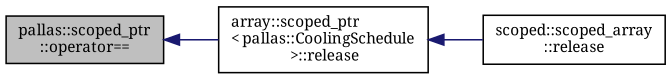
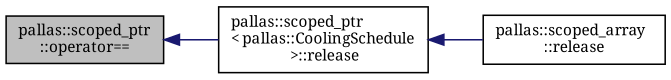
node "array::scoped_ptr < pallas::CoolingSchedule >::release": label "array::scoped_ptr < pallas::CoolingSchedule >::release" -> "pallas::scoped_ptr < pallas::CoolingSchedule >::release"
node "scoped::scoped_array ::release": label "scoped::scoped_array ::release" -> "pallas::scoped_array ::release"
